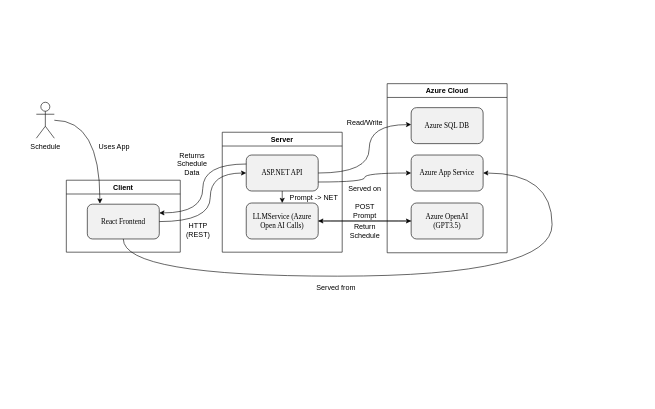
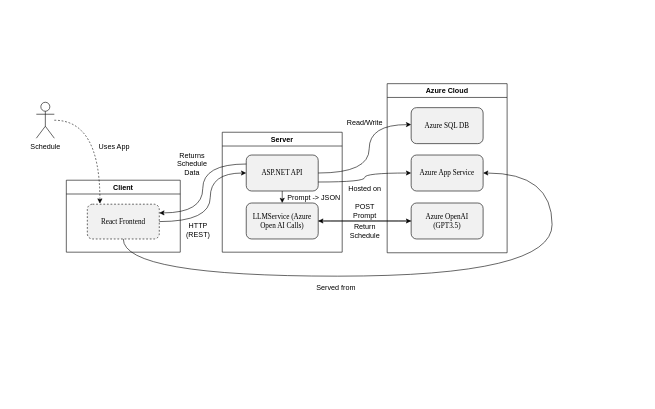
edge "Schedule" -> "React Frontend": style solid -> dashed
node "Served on": label "Served on" -> "Hosted on"
node "Prompt -> NET": label "Prompt -> NET" -> "Prompt -> JSON"
node "React Frontend": style solid -> dashed
